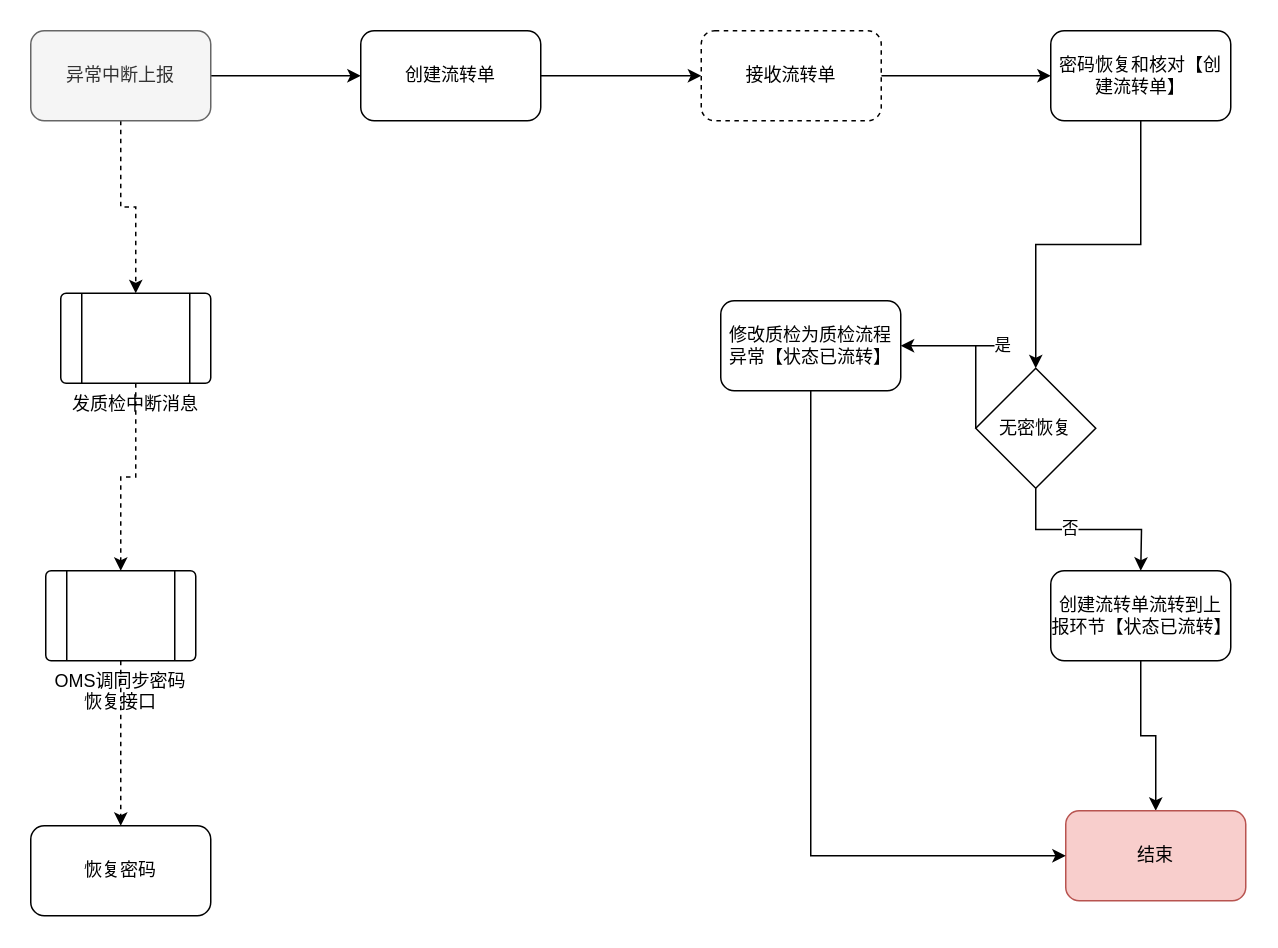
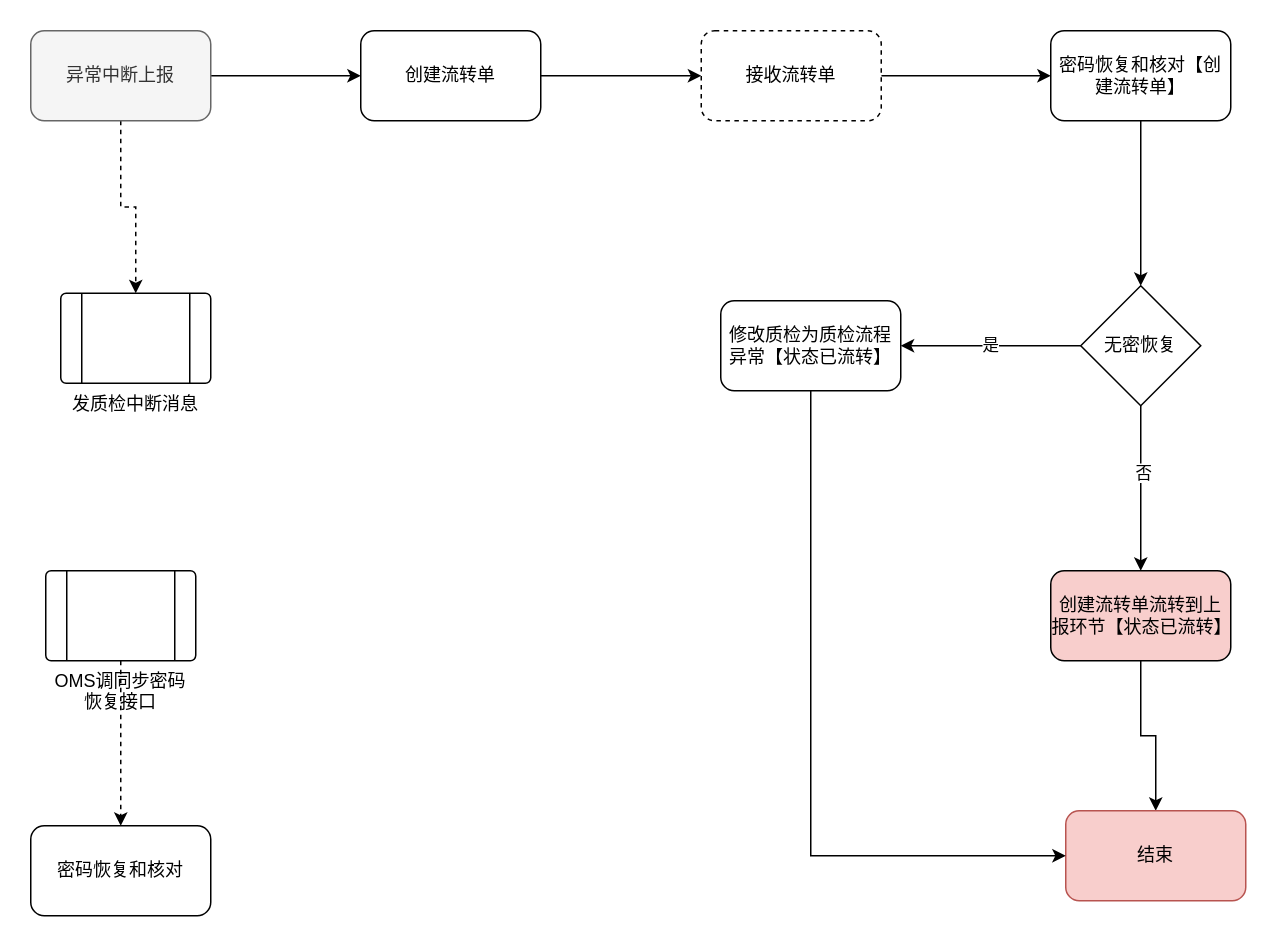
node "无密恢复": moved (1036, 428) -> (1141, 346)
edge "发质检中断消息" -> "OMS调同步密码恢复接口": removed
node "创建流转单流转到上报环节【状态已流转】": fillcolor #ffffff -> #f8cecc
node "恢复密码": label "恢复密码" -> "密码恢复和核对"
